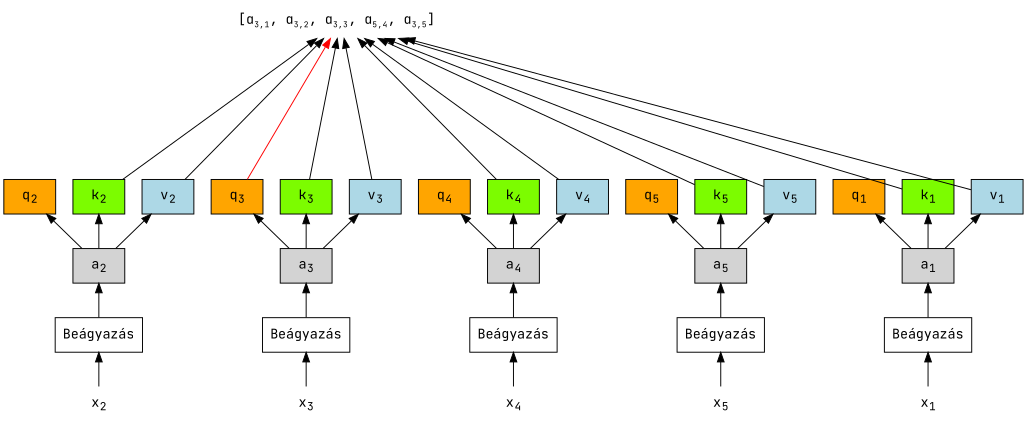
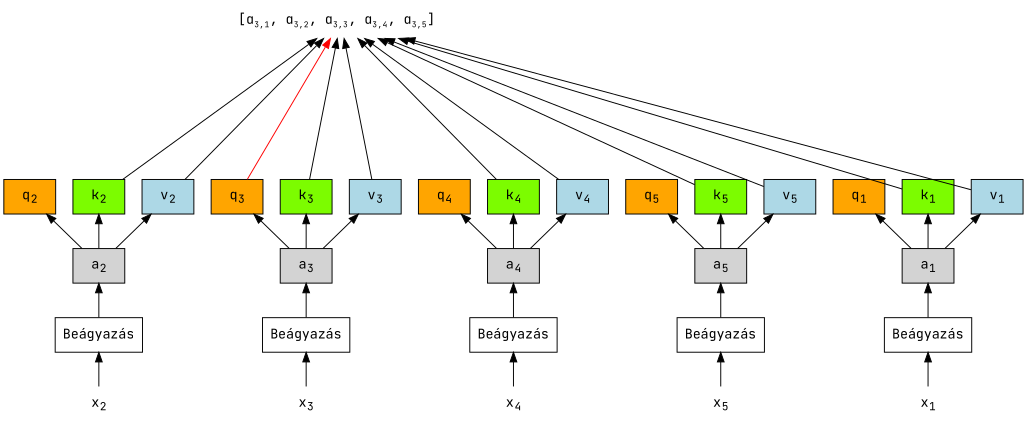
node "[α": text "5,4" -> "3,4"
